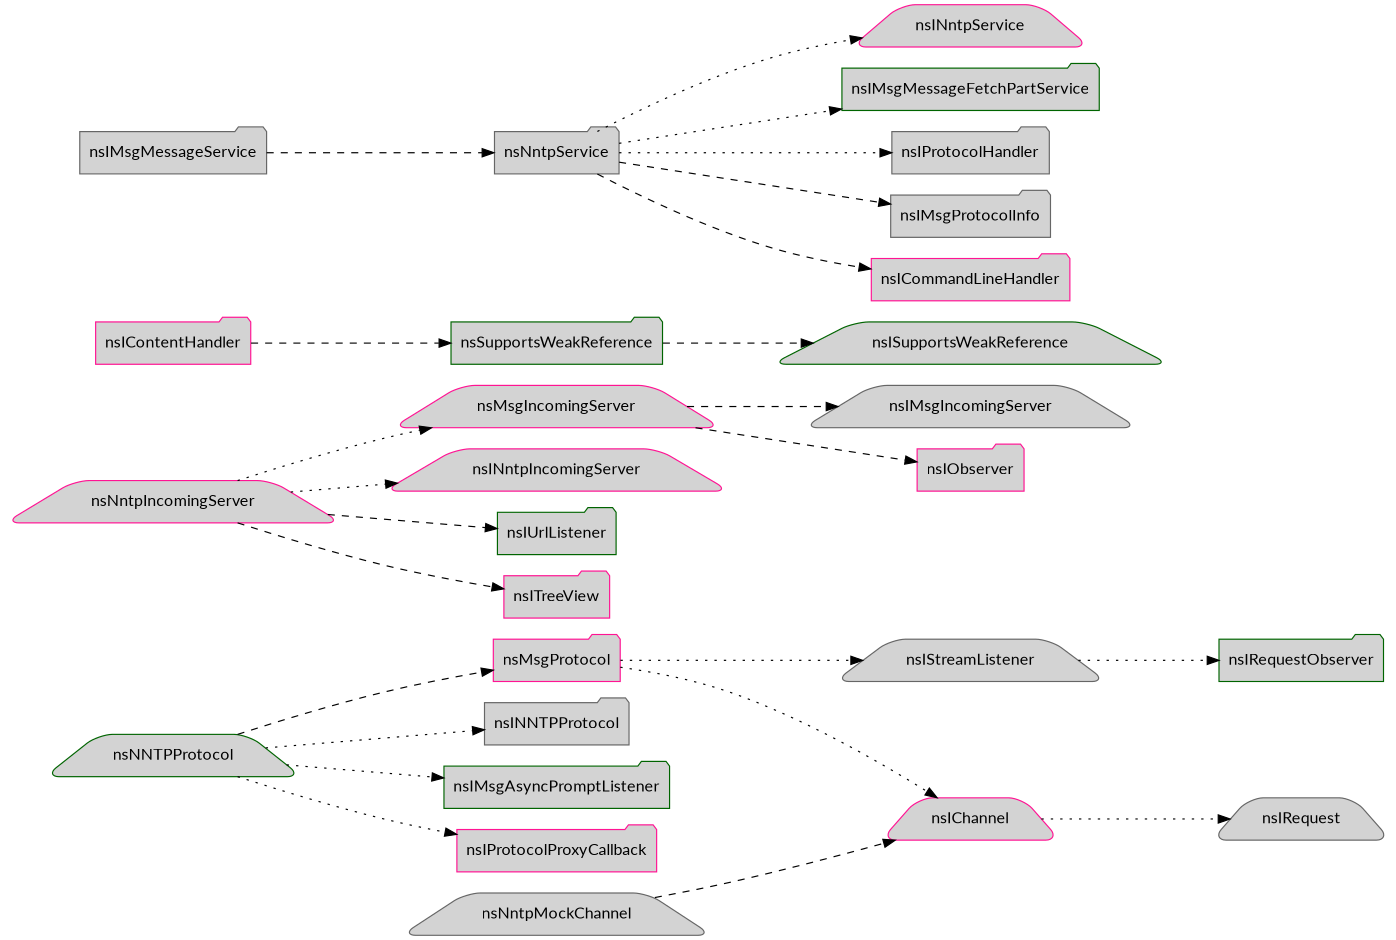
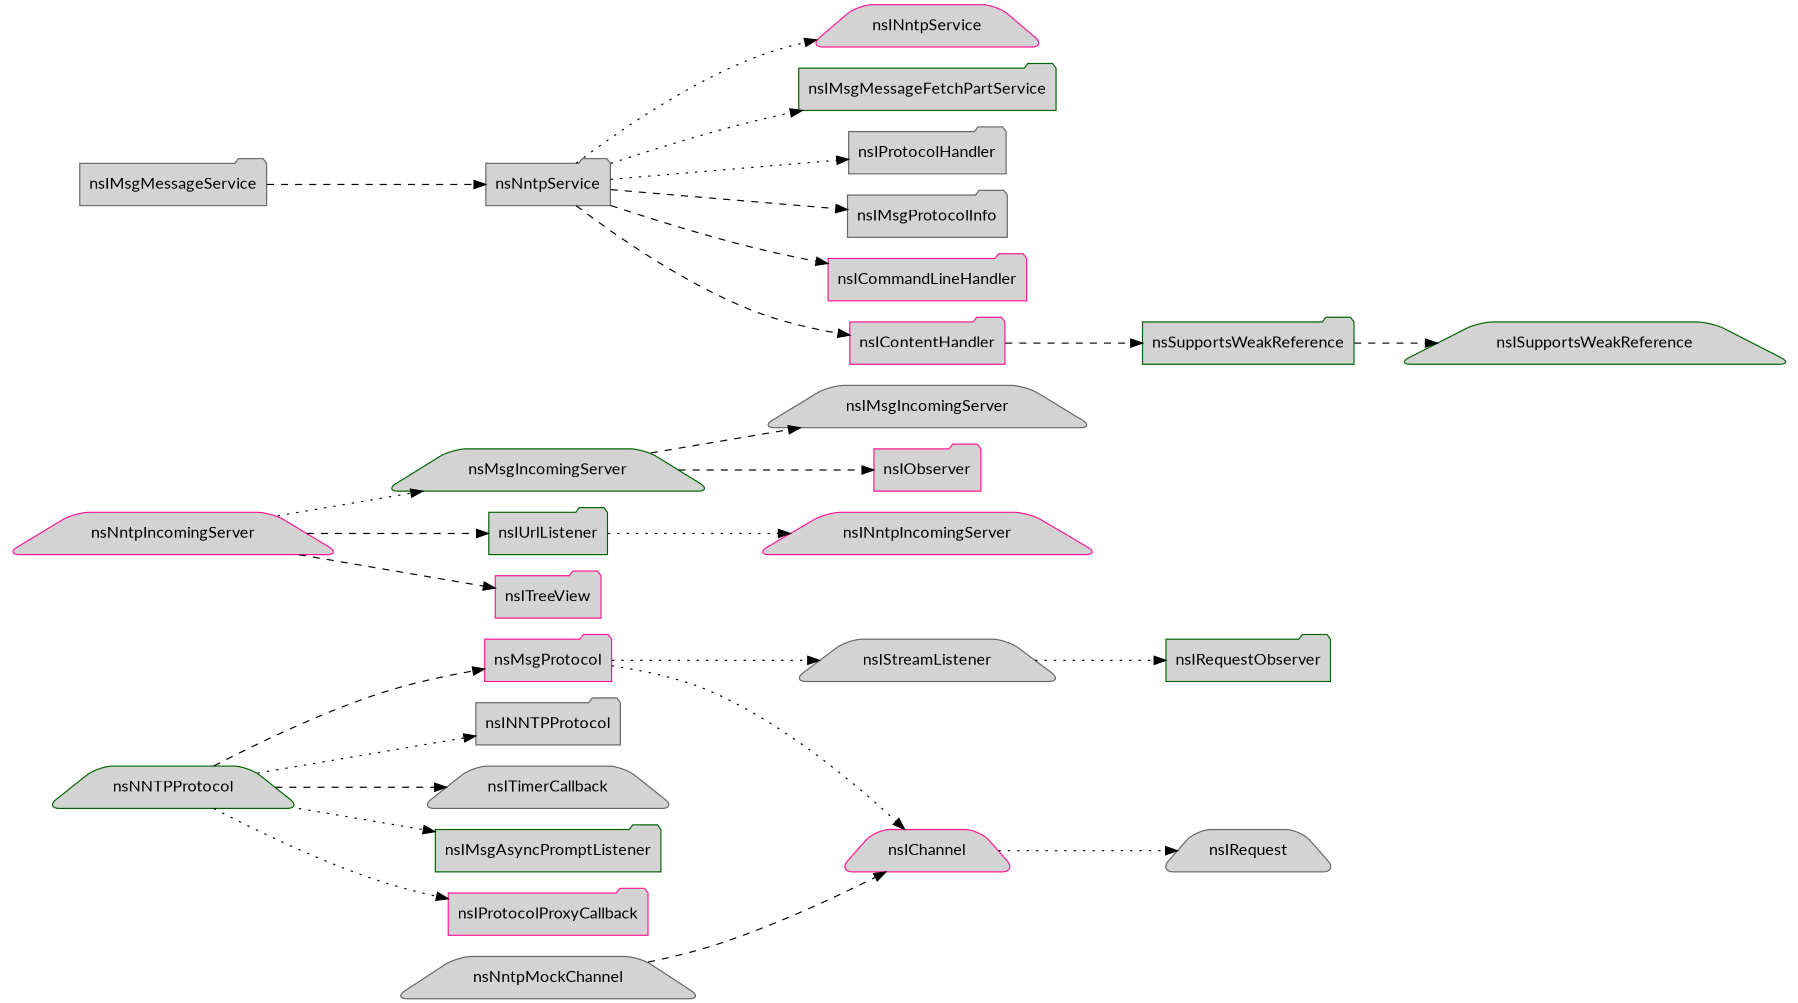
edge "nsNntpService" -> "nsIContentHandler": added
node "nsMsgIncomingServer": color deeppink -> darkgreen
edge "nsNntpIncomingServer" -> "nsINntpIncomingServer": now "nsIUrlListener" -> "nsINntpIncomingServer"
node "nsITimerCallback": added
